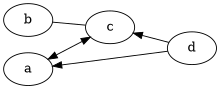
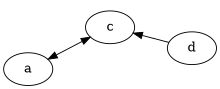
node "b": removed
edge "d" -> "a": removed
